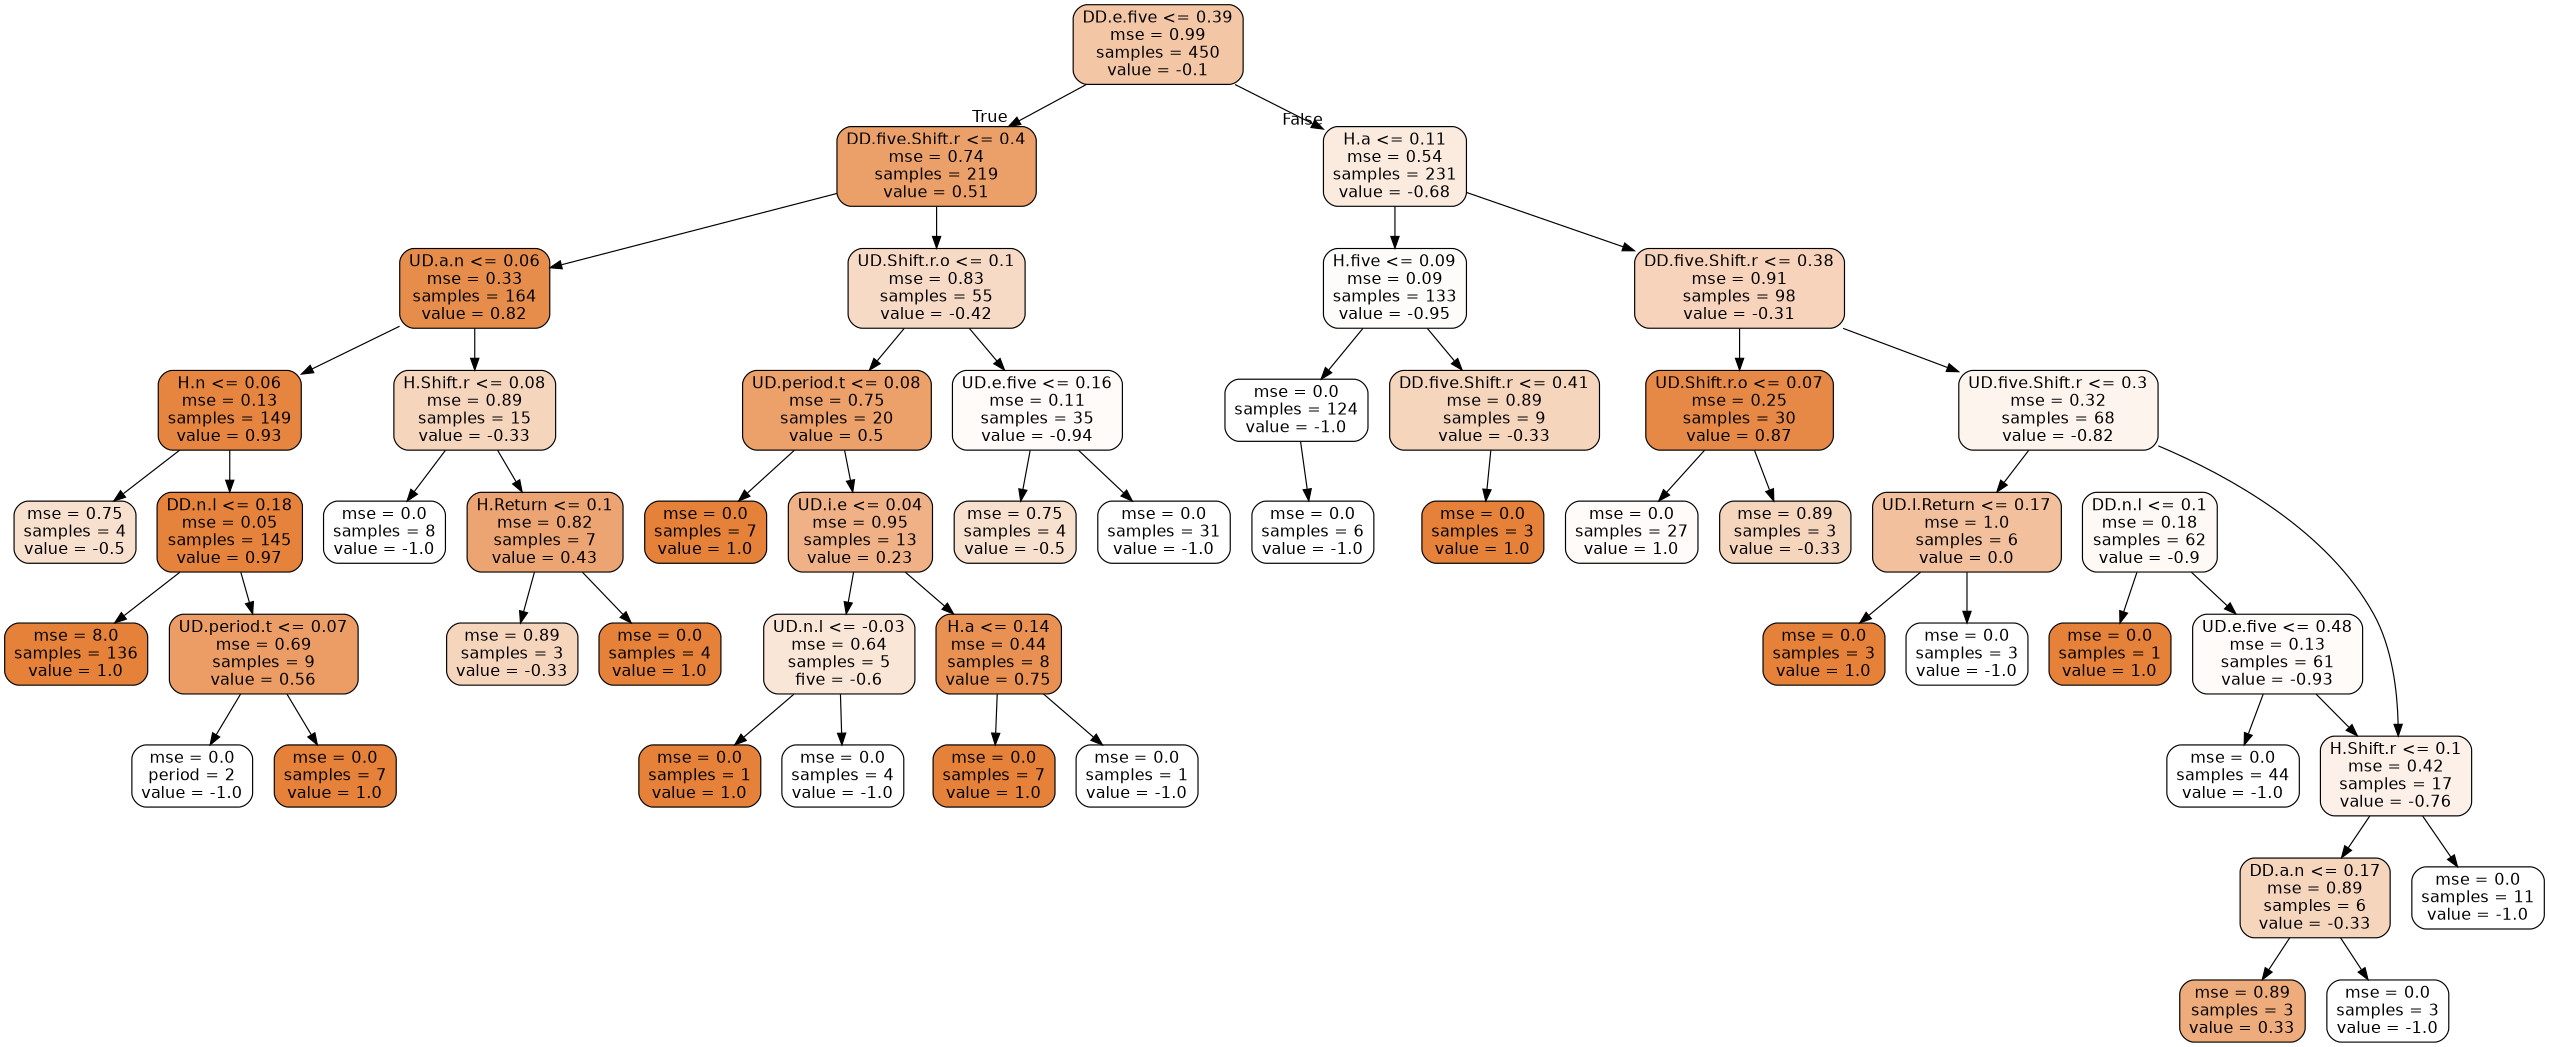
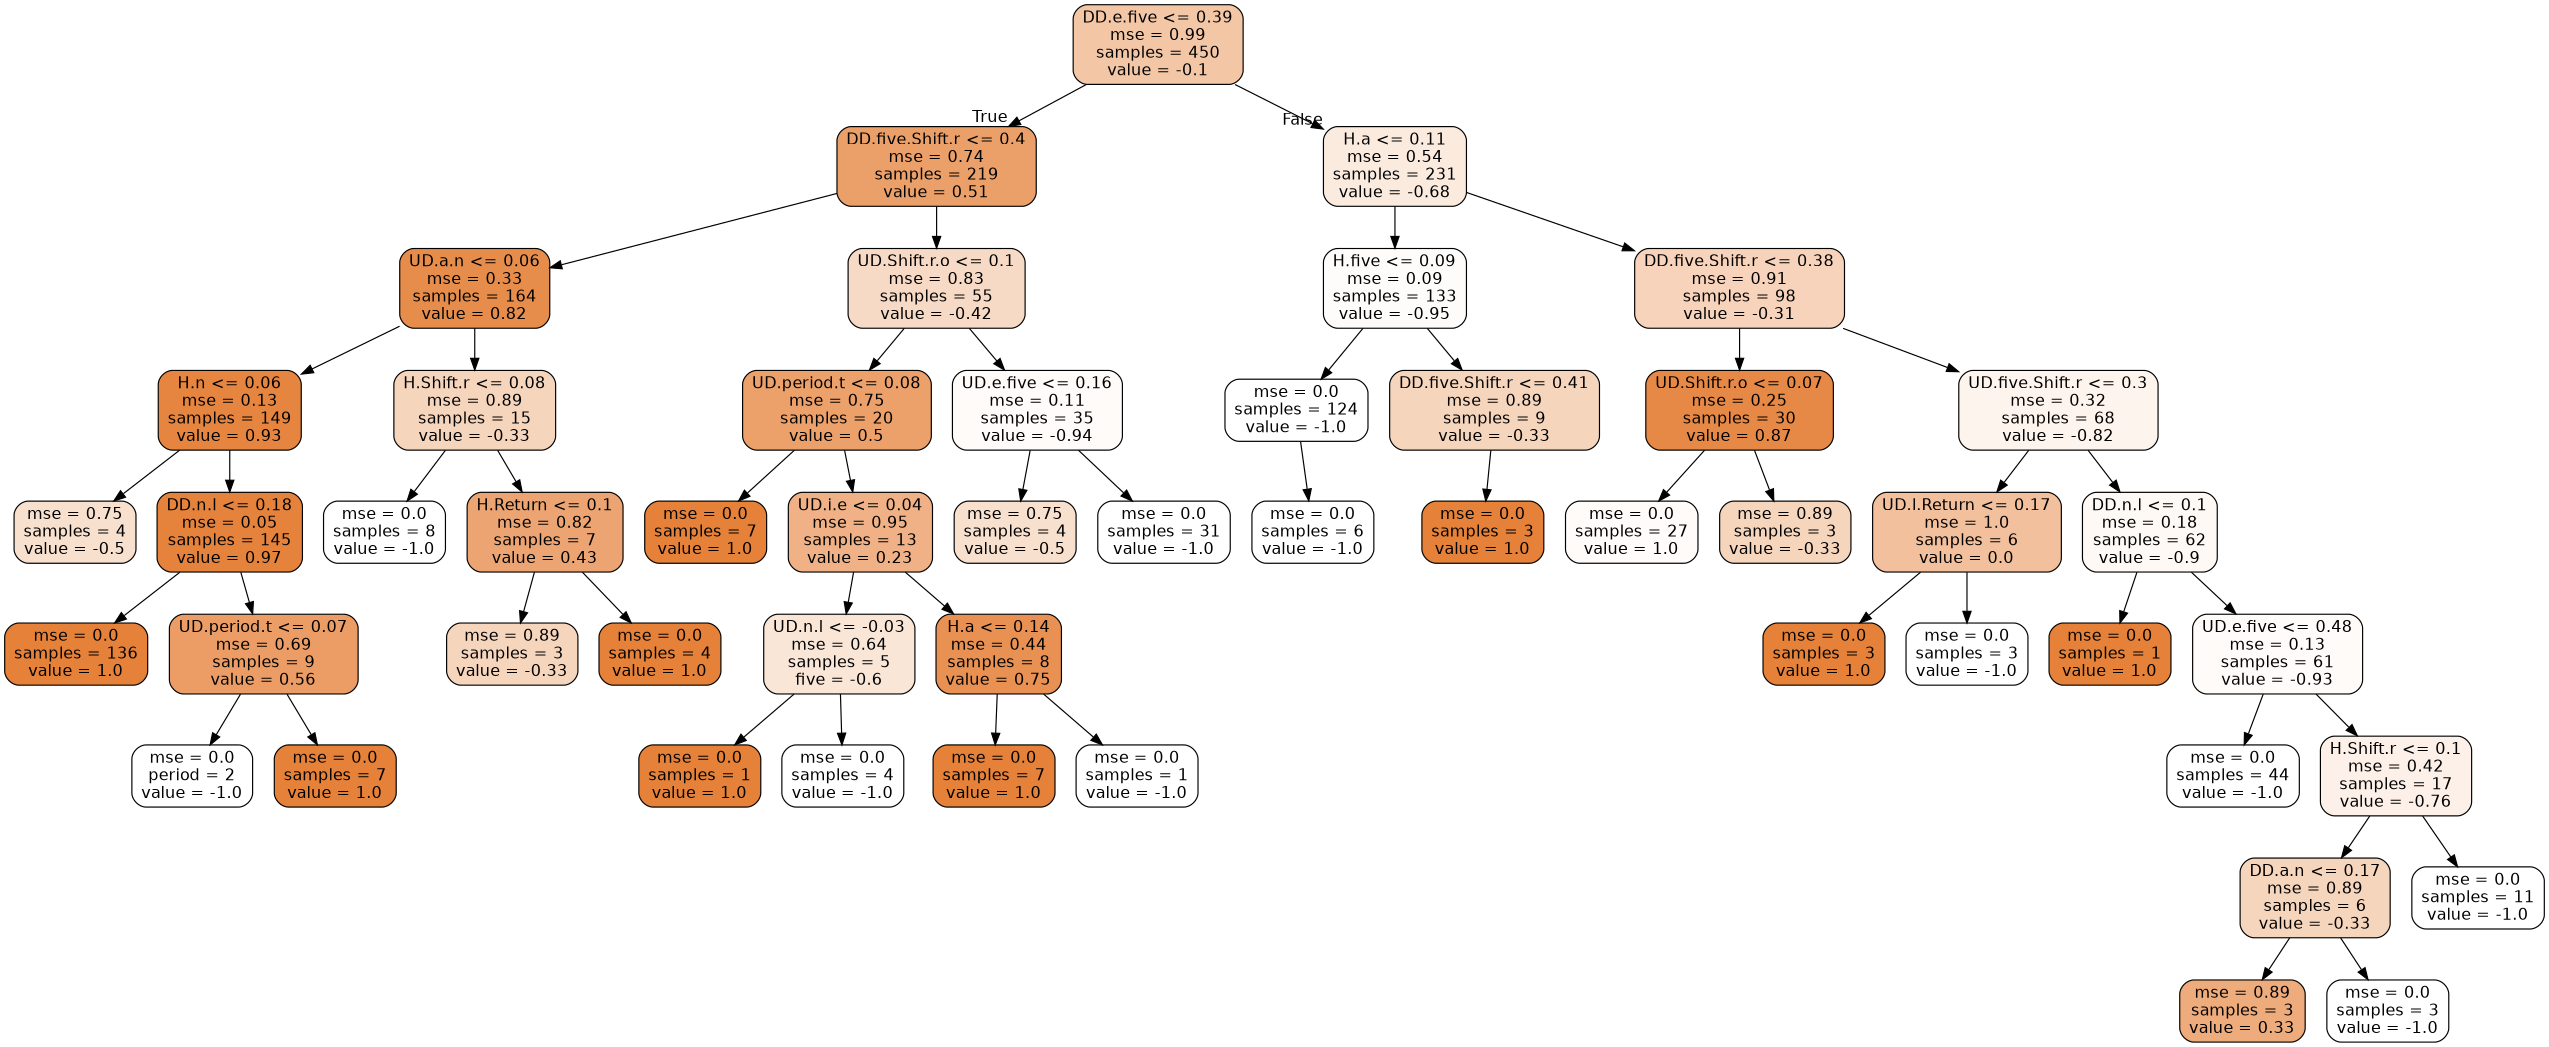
edge "UD.five.Shift.r <= 0.3 mse = 0.32 samples = 68 value = -0.82" -> "H.Shift.r <= 0.1 mse = 0.42 samples = 17 value = -0.76": now "UD.five.Shift.r <= 0.3 mse = 0.32 samples = 68 value = -0.82" -> "DD.n.l <= 0.1 mse = 0.18 samples = 62 value = -0.9"
node "mse = 8.0 samples = 136 value = 1.0": label "mse = 8.0 samples = 136 value = 1.0" -> "mse = 0.0 samples = 136 value = 1.0"
